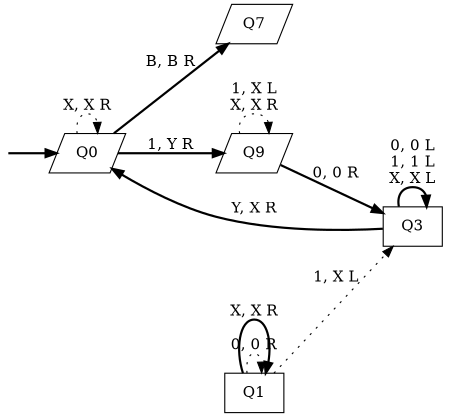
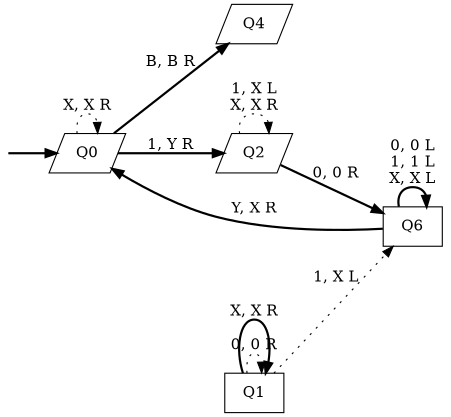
node "Q7": label "Q7" -> "Q4"
node "Q9": label "Q9" -> "Q2"
node "Q3": label "Q3" -> "Q6"
